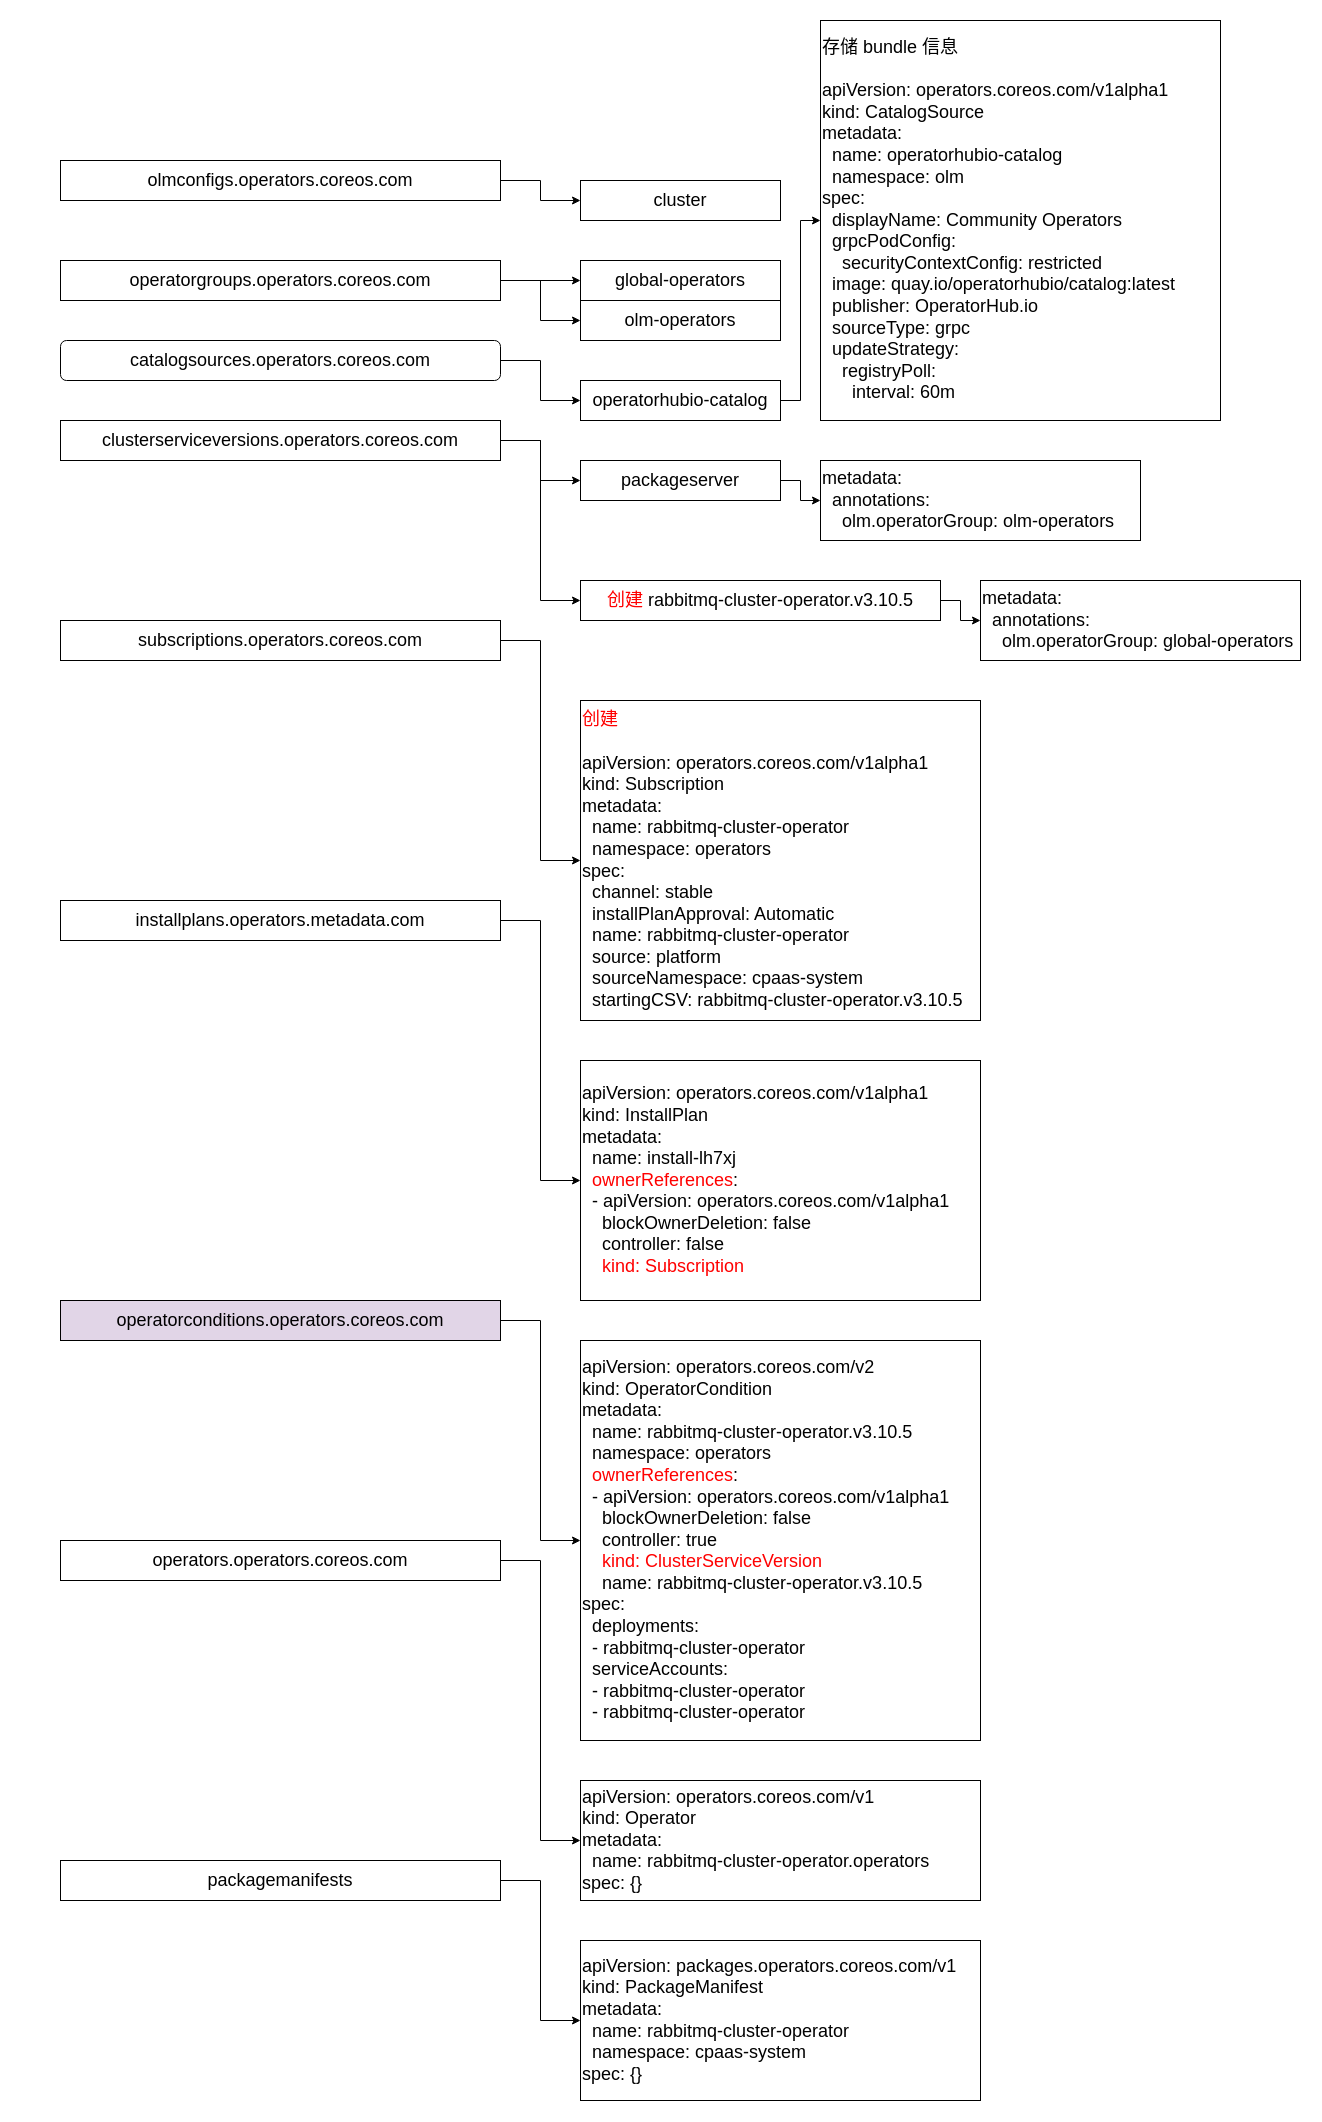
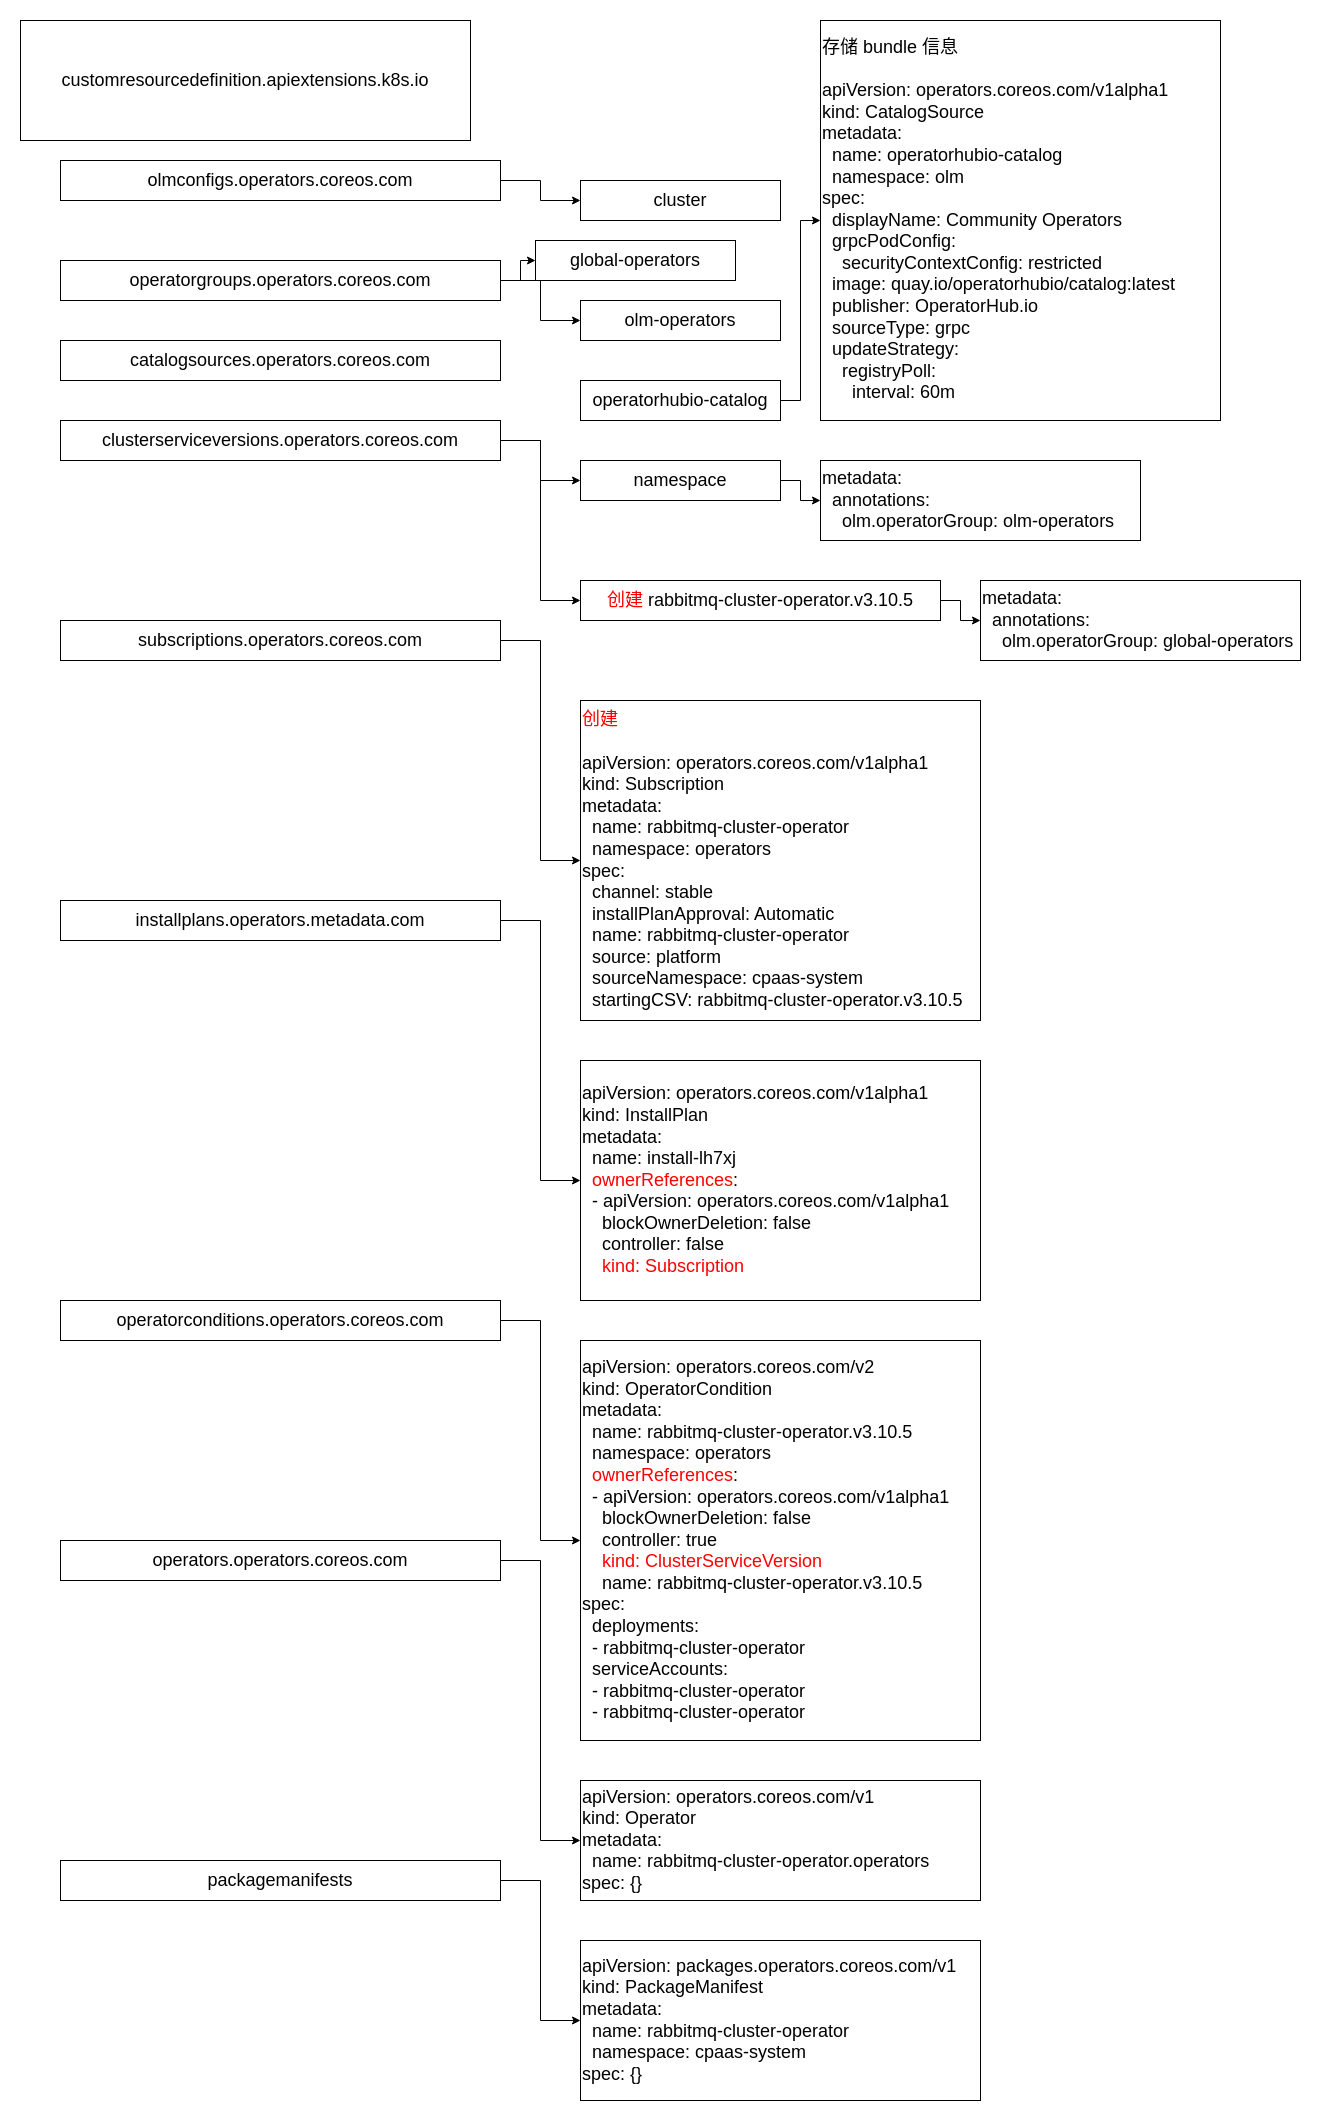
node "customresourcedefinition.apiextensions.k8s.io": added
node "global-operators": moved (681, 281) -> (636, 261)
node "catalogsources.operators.coreos.com": shape rounded rectangle -> rectangle
edge "catalogsources.operators.coreos.com" -> "operatorhubio-catalog": removed
node "packageserver": label "packageserver" -> "namespace"
node "operatorconditions.operators.coreos.com": fillcolor #e1d5e7 -> #ffffff
